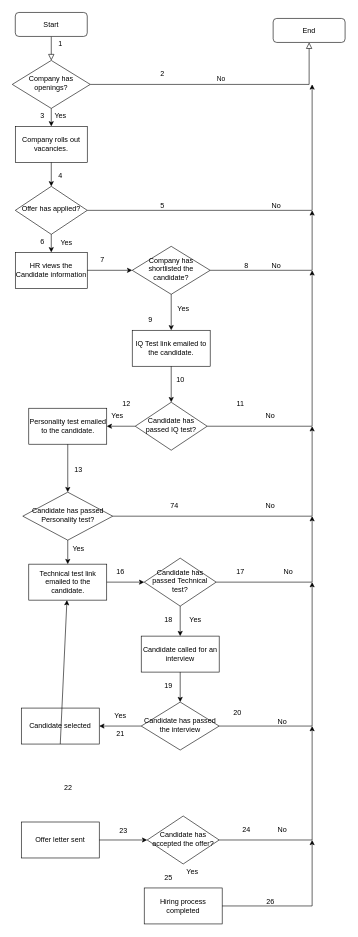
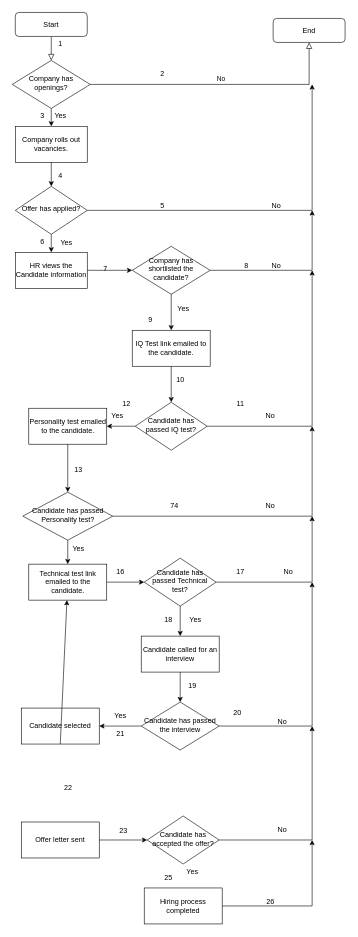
node "7": moved (102, 260) -> (105, 269)
node "19": moved (168, 686) -> (192, 686)
node "24": removed
